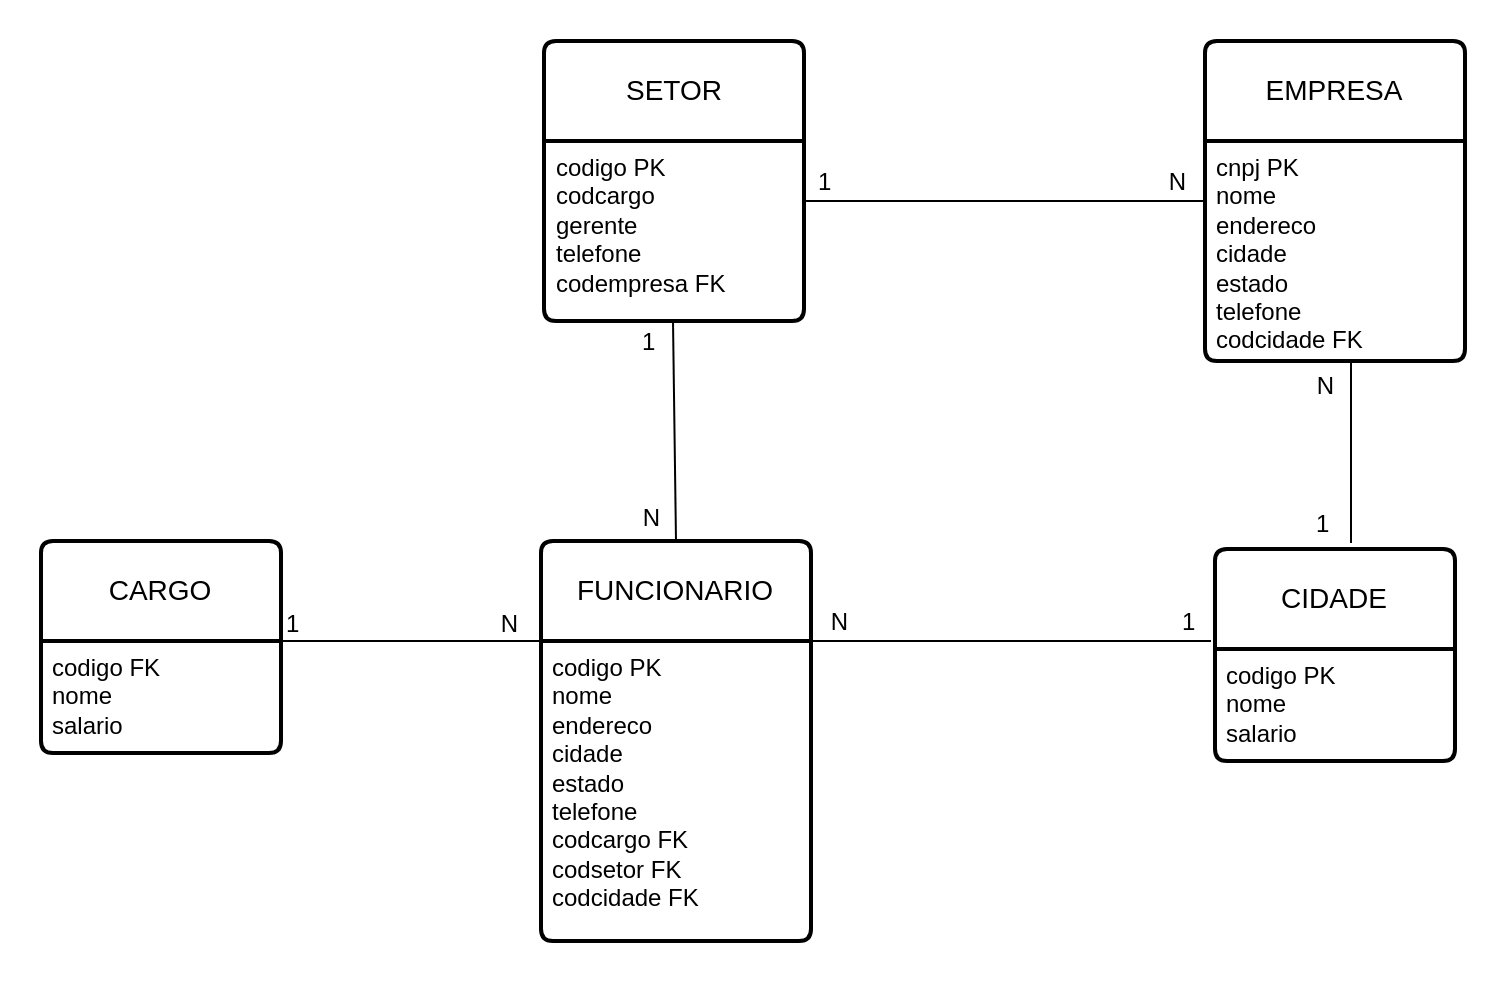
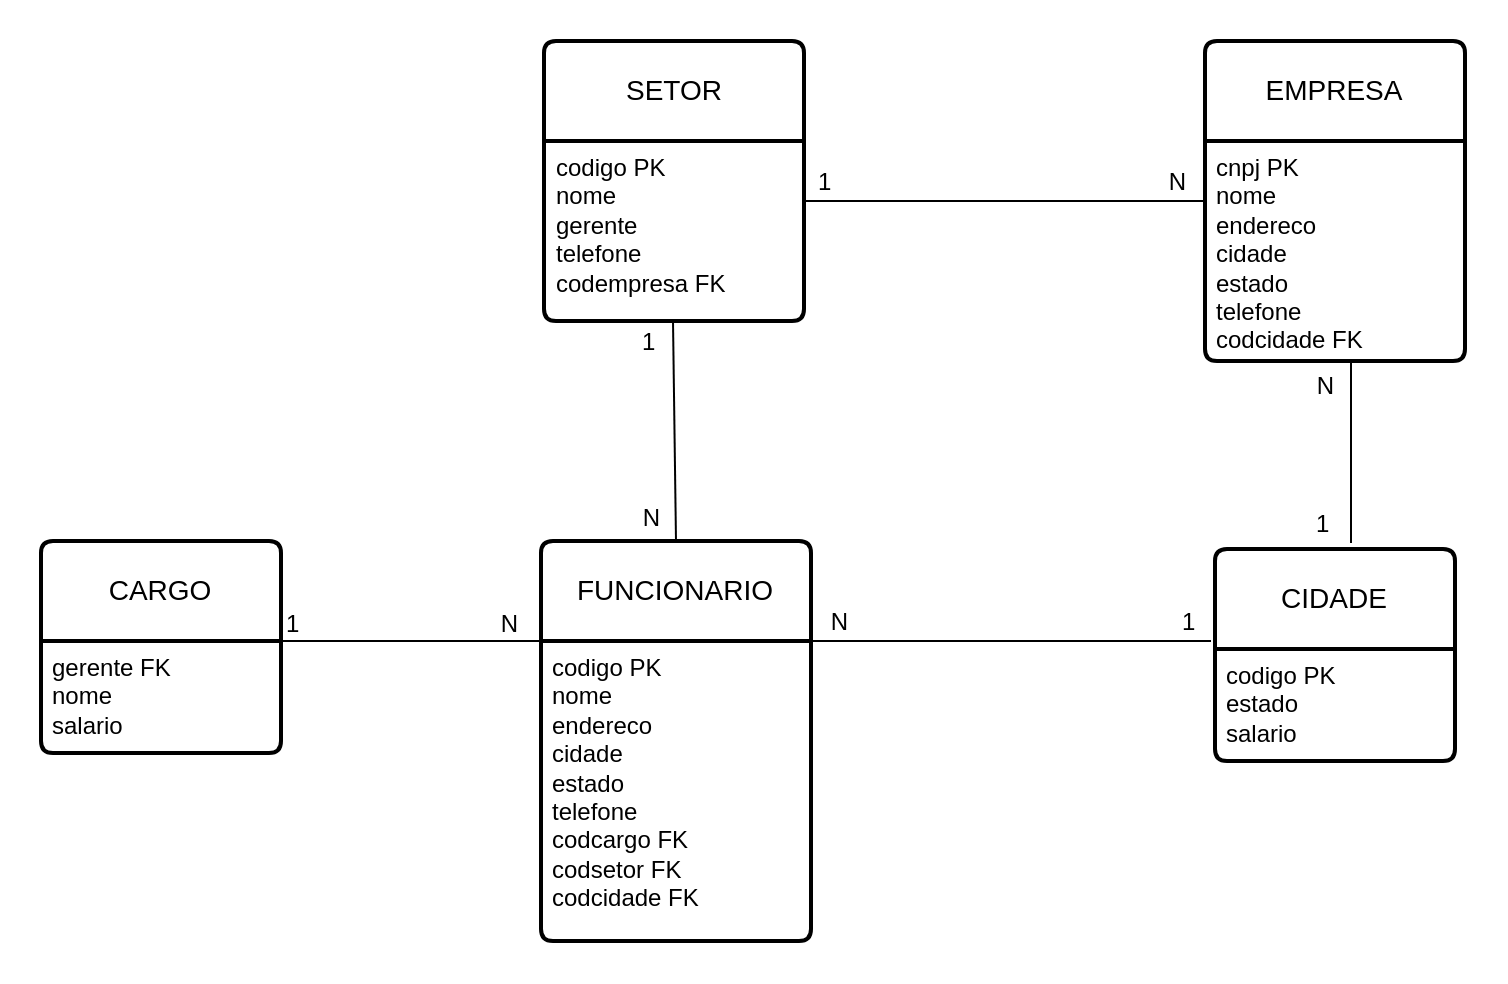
node "codigo PK codcargo gerente telefone codempresa FK": label "codigo PK codcargo gerente telefone codempresa FK" -> "codigo PK nome gerente telefone codempresa FK"
node "codigo FK nome salario": label "codigo FK nome salario" -> "gerente FK nome salario"
node "codigo PK nome salario": label "codigo PK nome salario" -> "codigo PK estado salario"
